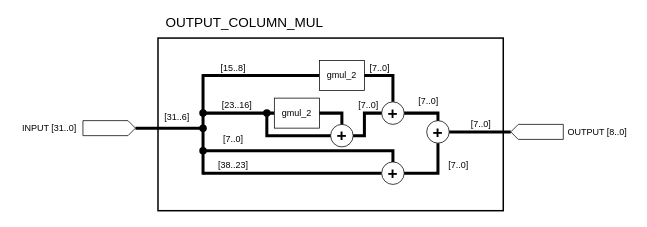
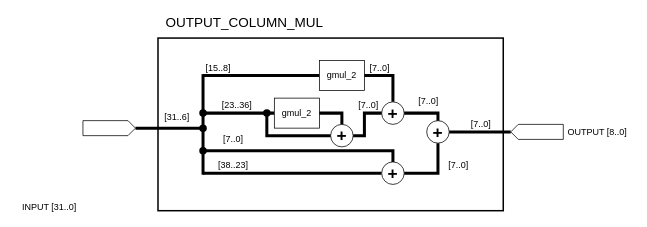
node "[15..8]": moved (233, 68) -> (218, 68)
node "[23..16]": label "[23..16]" -> "[23..36]"
node "INPUT [31..0]": moved (49, 128) -> (49, 207)
